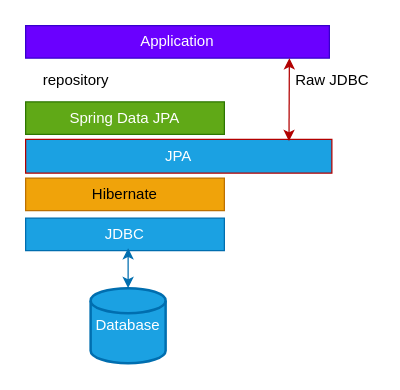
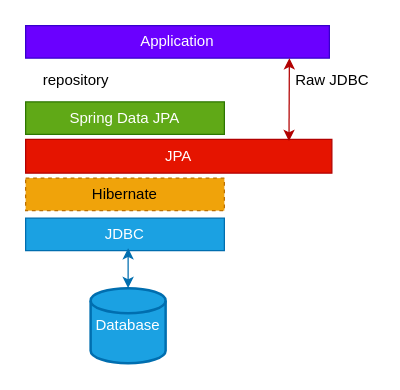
node "JPA": fillcolor #1ba1e2 -> #e51400
node "Hibernate": style solid -> dashed
